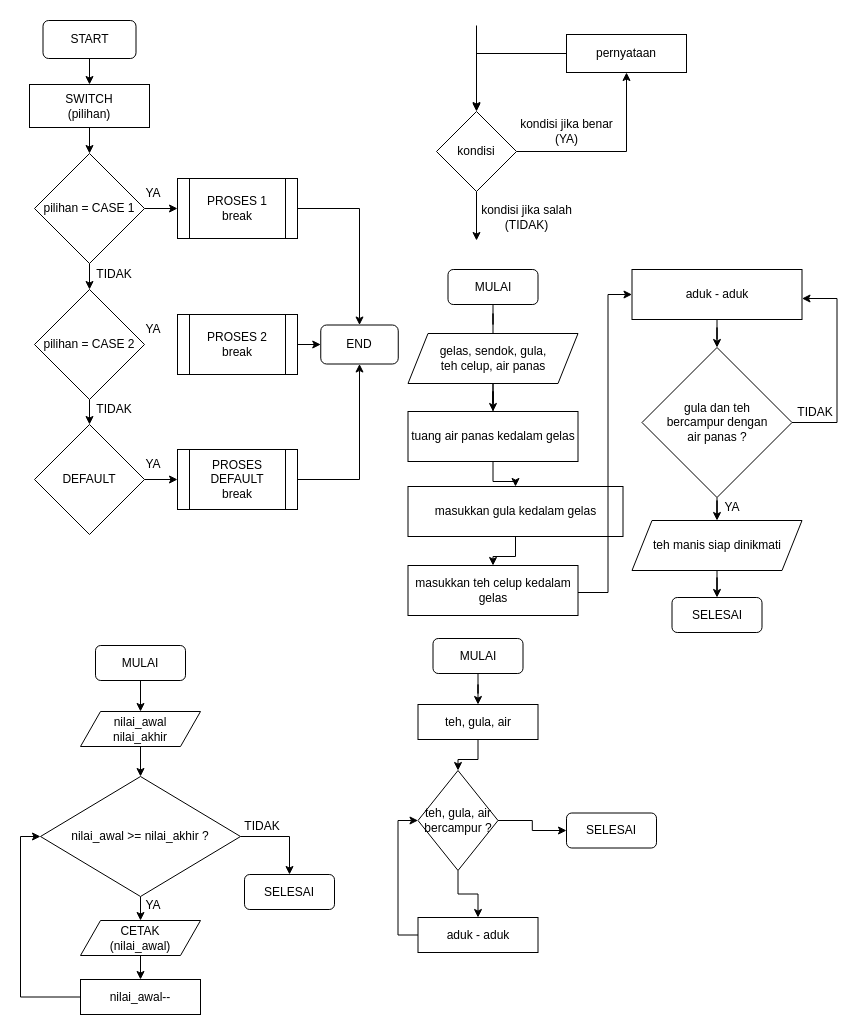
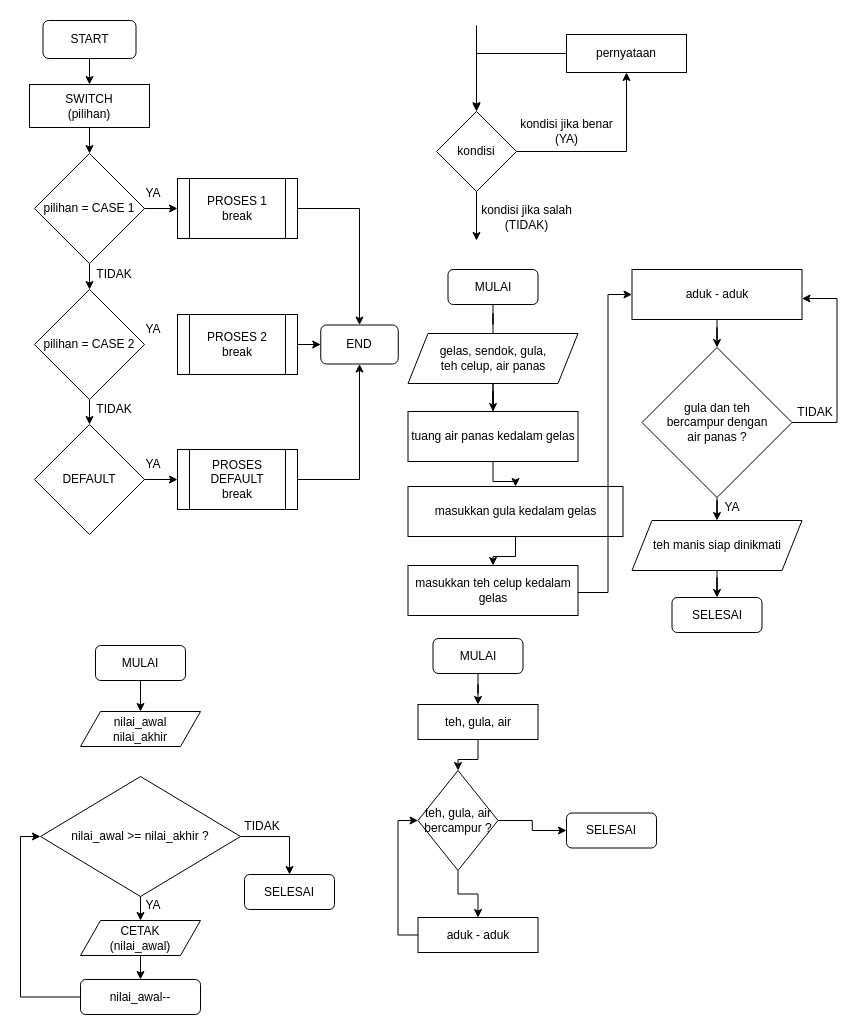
edge "nilai_awal nilai_akhir" -> "nilai_awal >= nilai_akhir ?": removed
node "nilai_awal--": shape rectangle -> rounded rectangle
